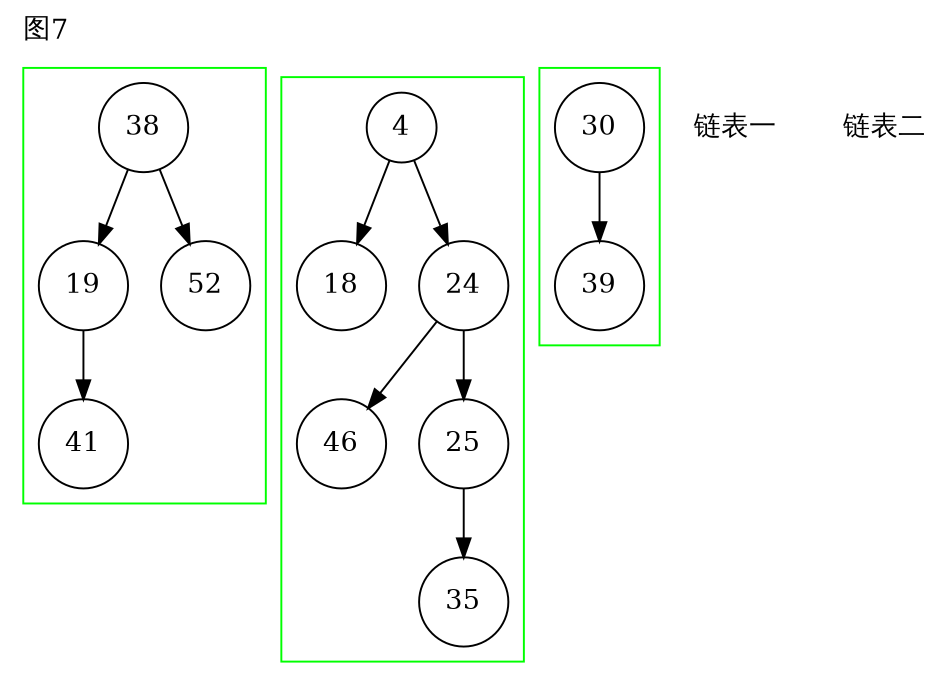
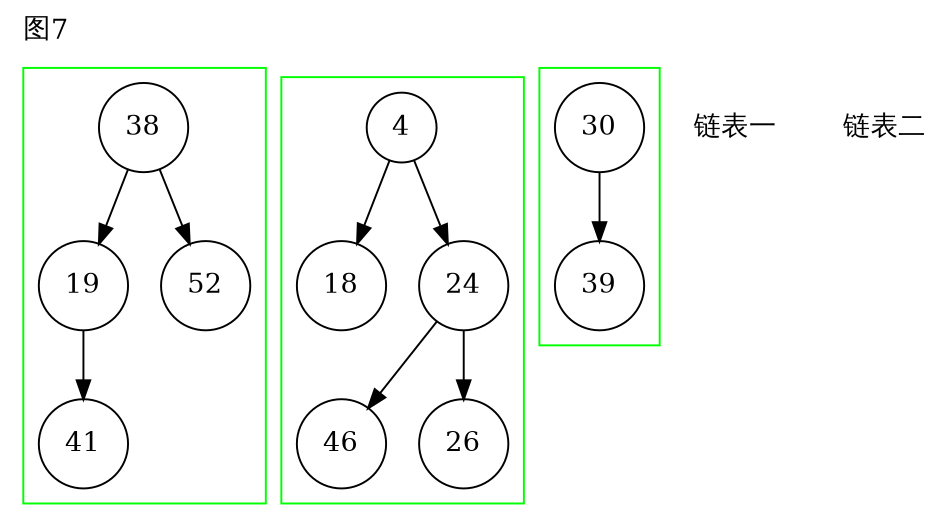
node "25": label "25" -> "26"
node "35": removed
